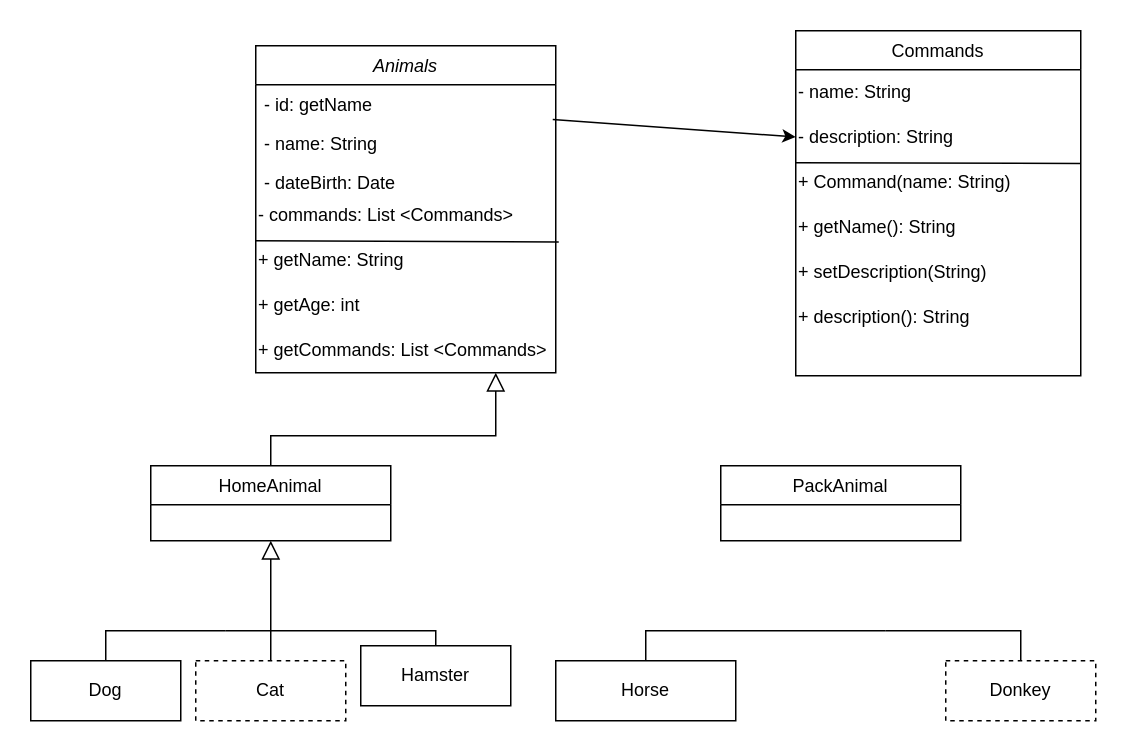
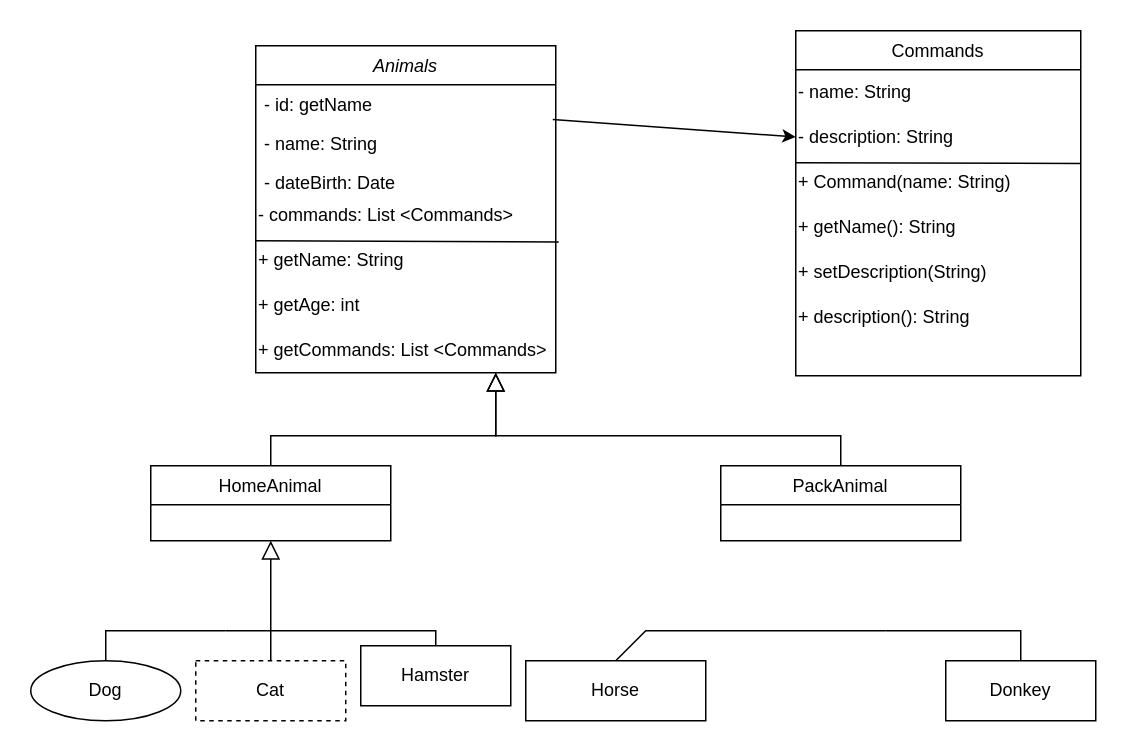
edge "PackAnimal" -> "Animals": added
node "Dog": shape rectangle -> ellipse
node "Horse": moved (646, 691) -> (616, 691)
node "Donkey": style dashed -> solid
